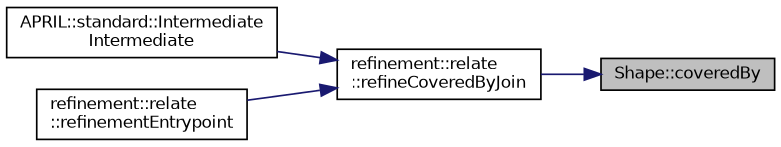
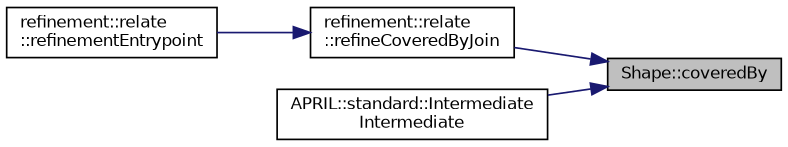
edge "APRIL::standard::Intermediate Intermediate" -> "refinement::relate ::refineCoveredByJoin": now "APRIL::standard::Intermediate Intermediate" -> "Shape::coveredBy"
